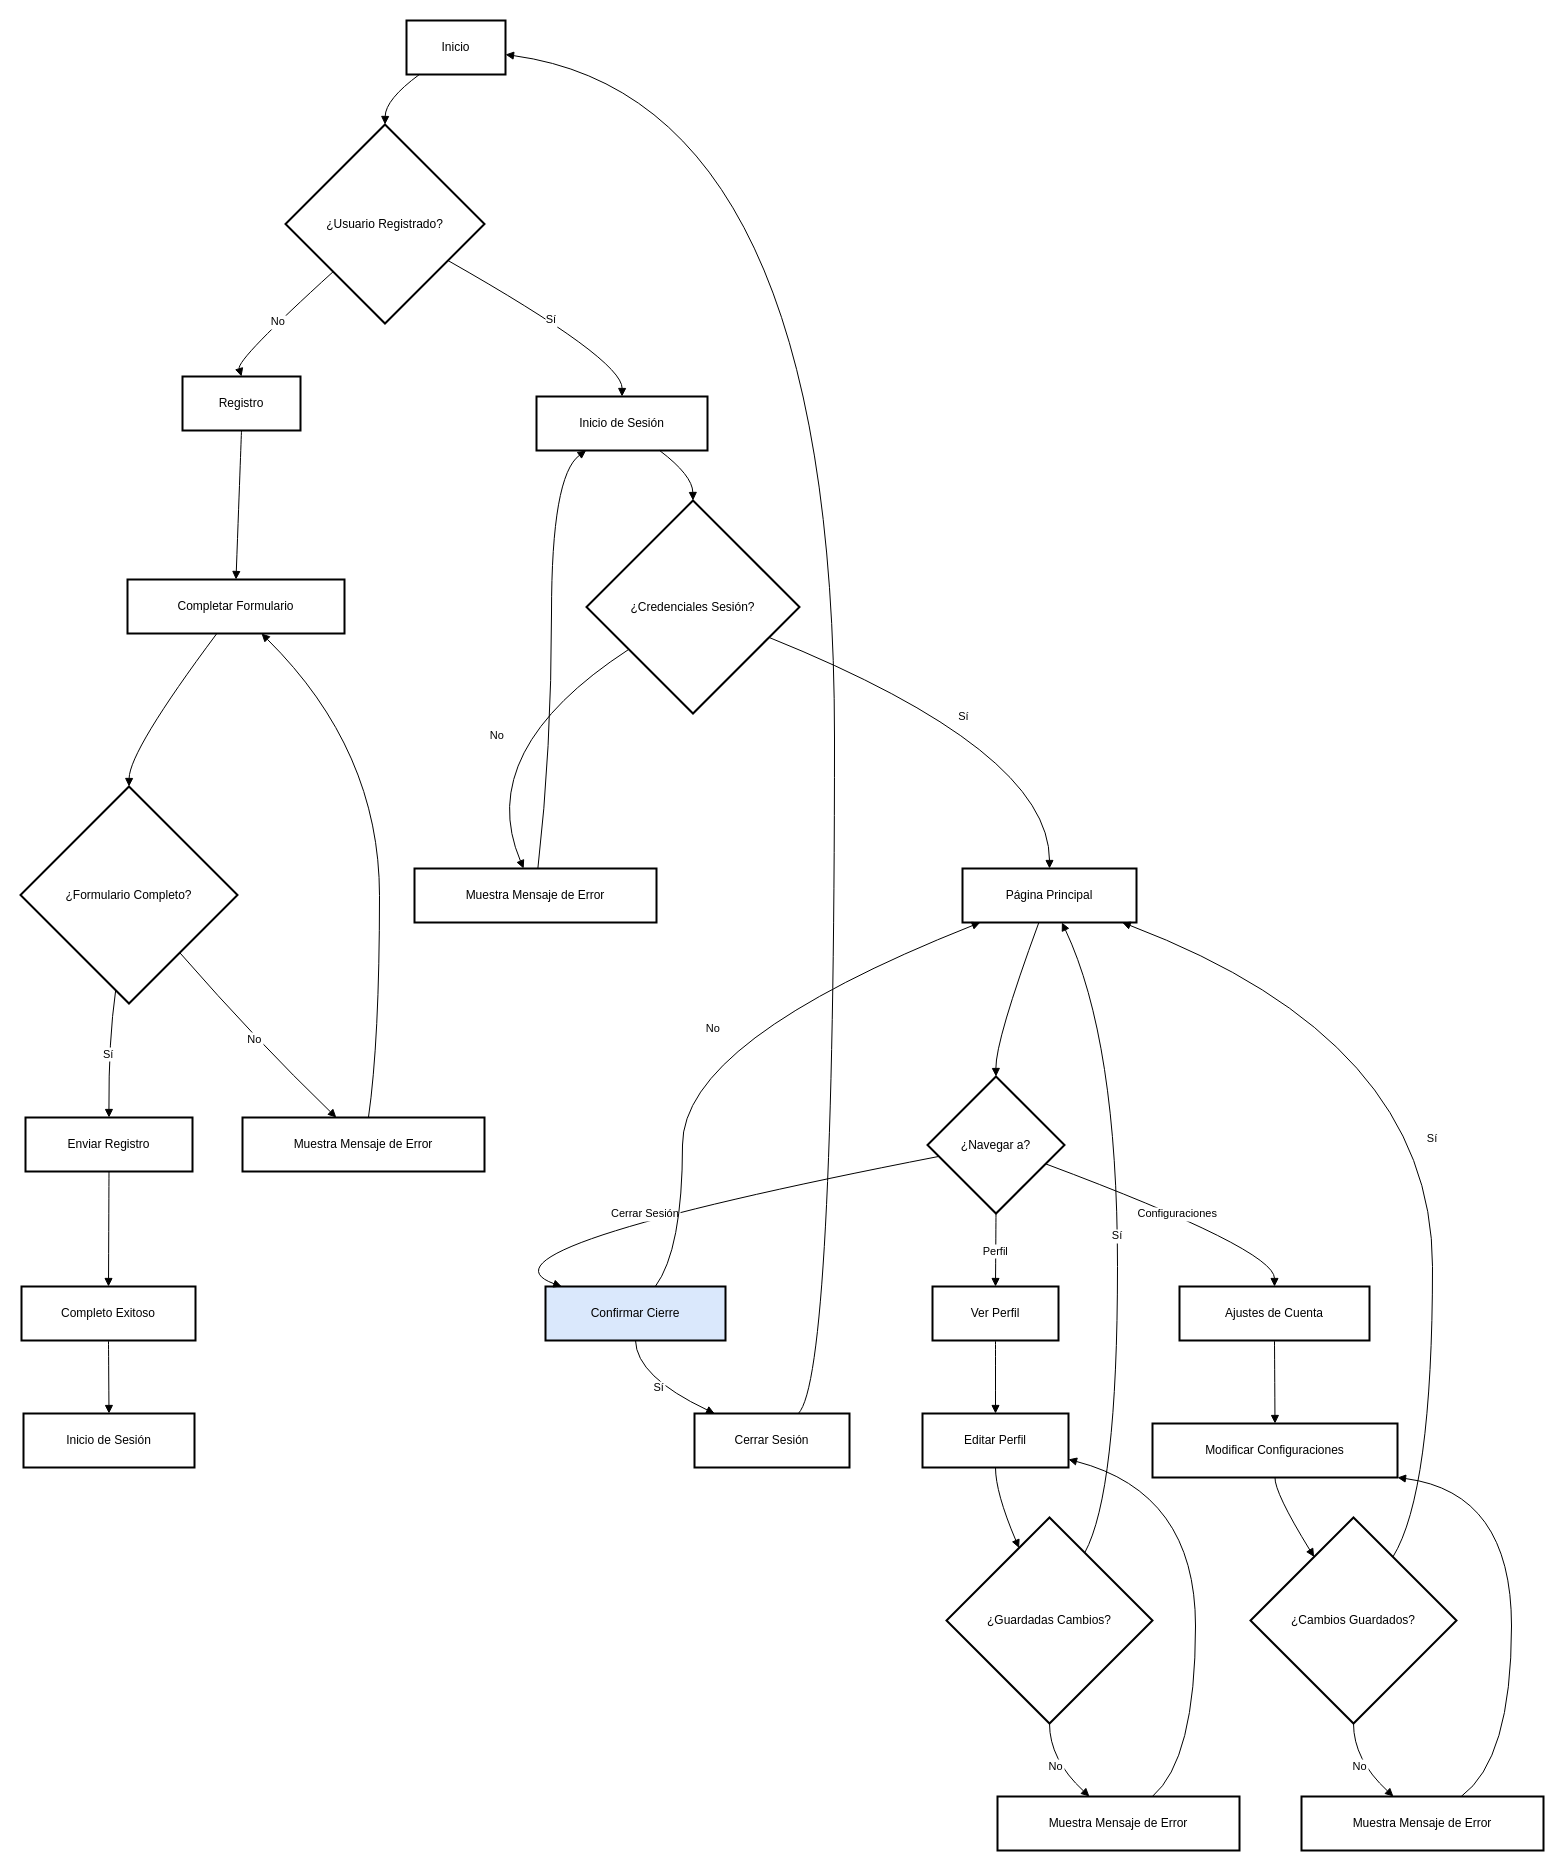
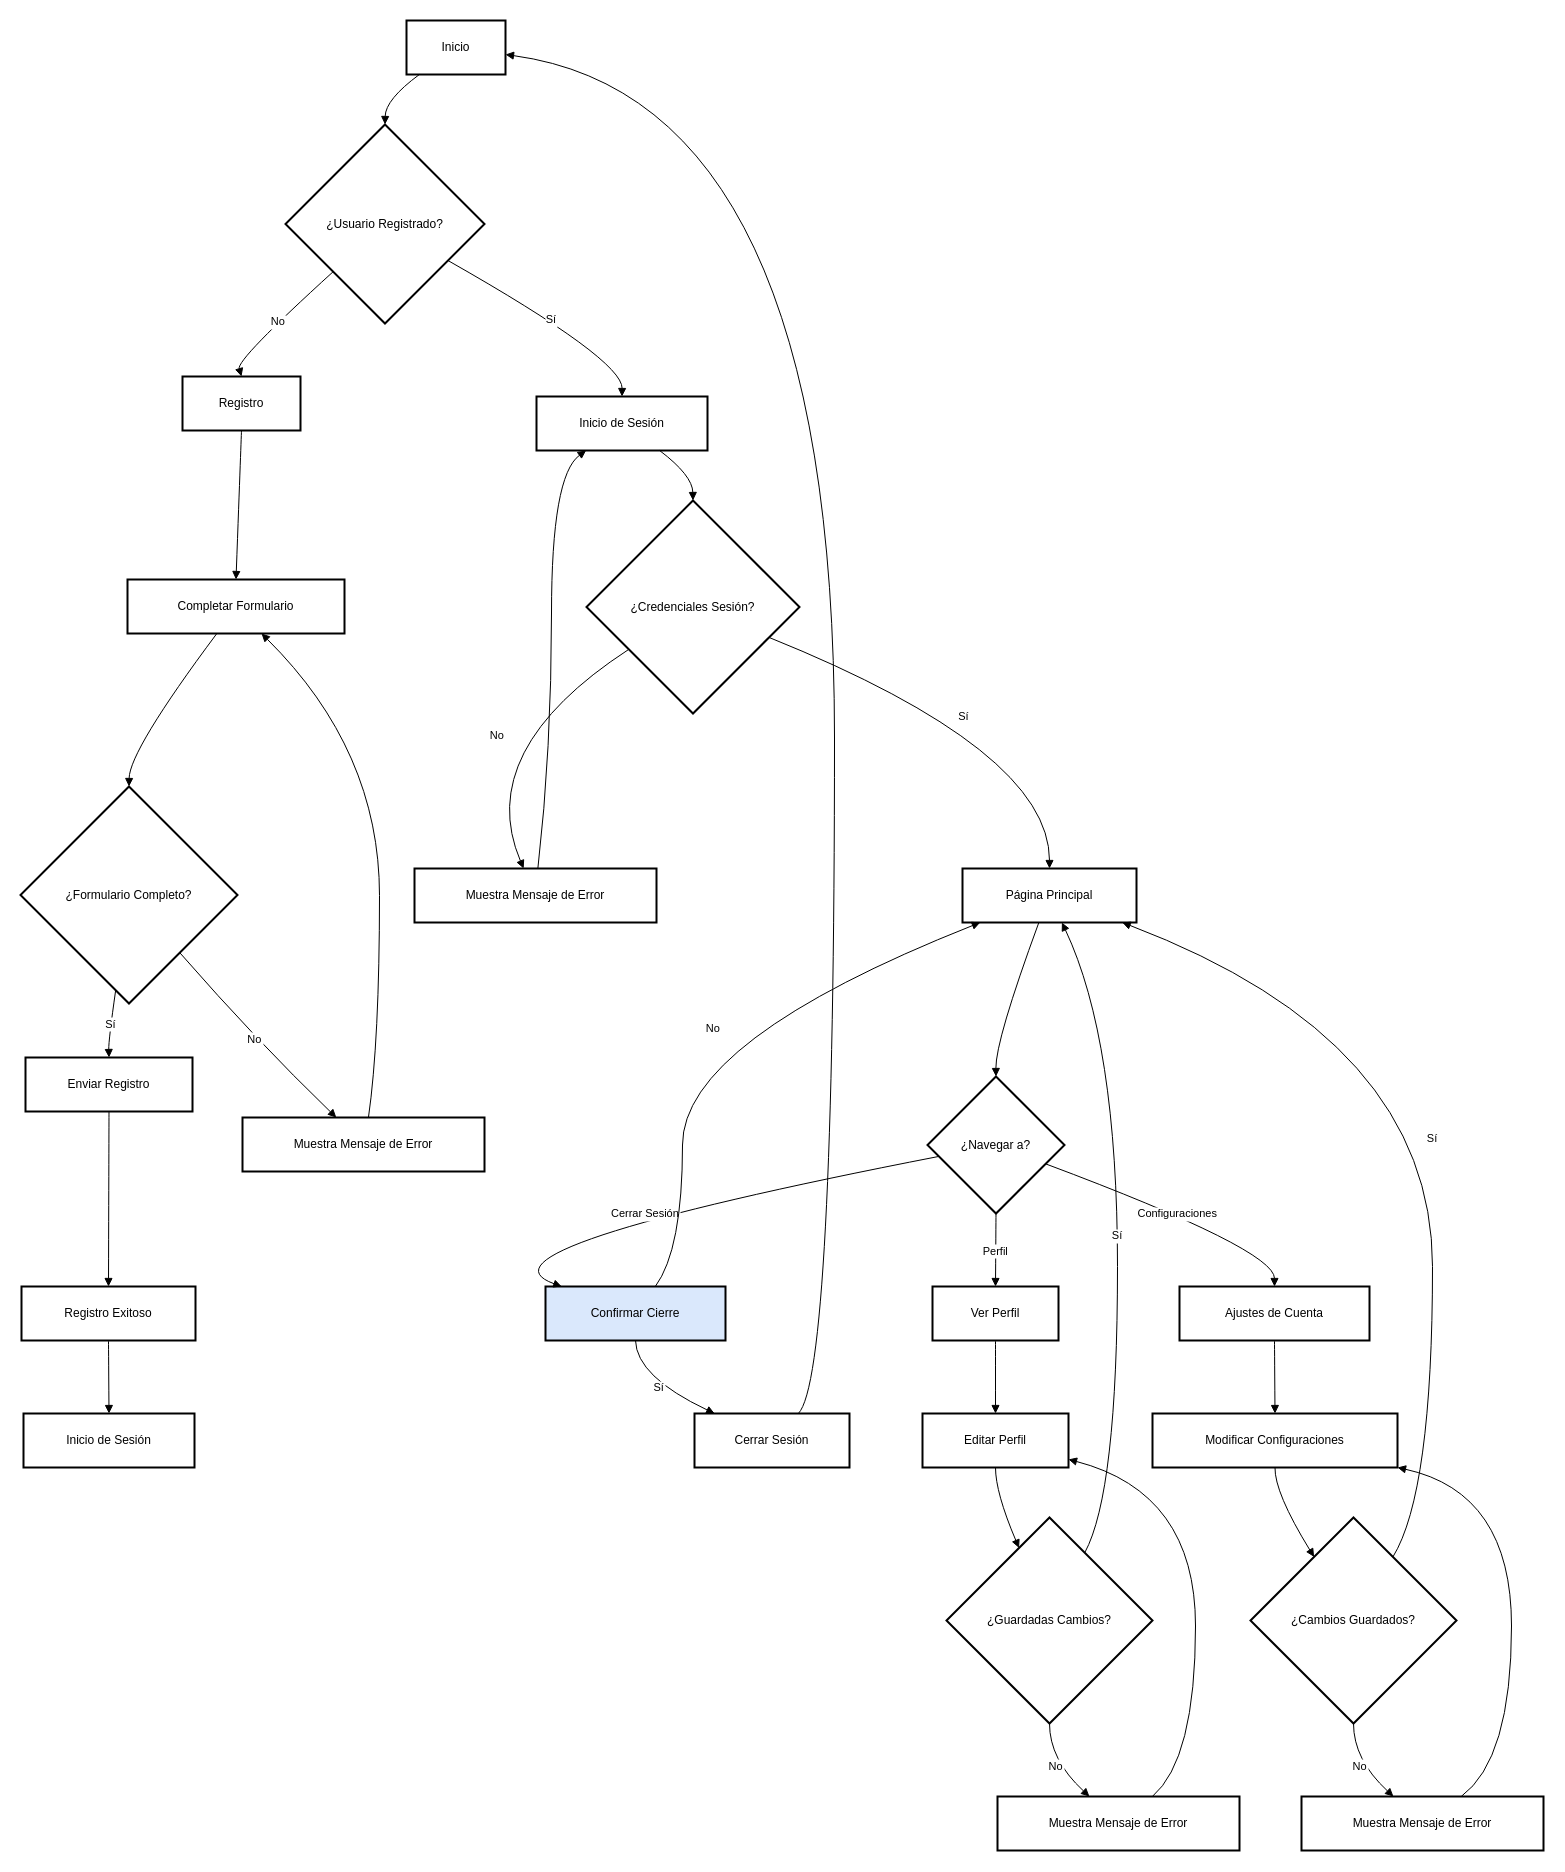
node "Enviar Registro": moved (109, 1145) -> (109, 1085)
node "Completo Exitoso": label "Completo Exitoso" -> "Registro Exitoso"
node "Modificar Configuraciones": moved (1275, 1451) -> (1275, 1441)
